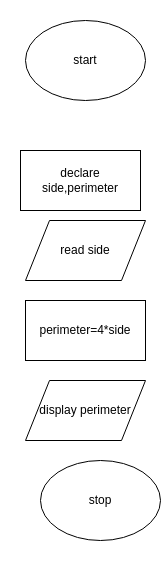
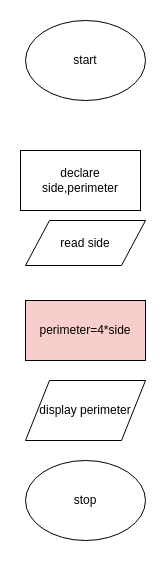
node "read side": size 120x60 -> 120x45
node "perimeter=4*side": fillcolor #ffffff -> #f8cecc
node "stop": moved (101, 501) -> (86, 501)
